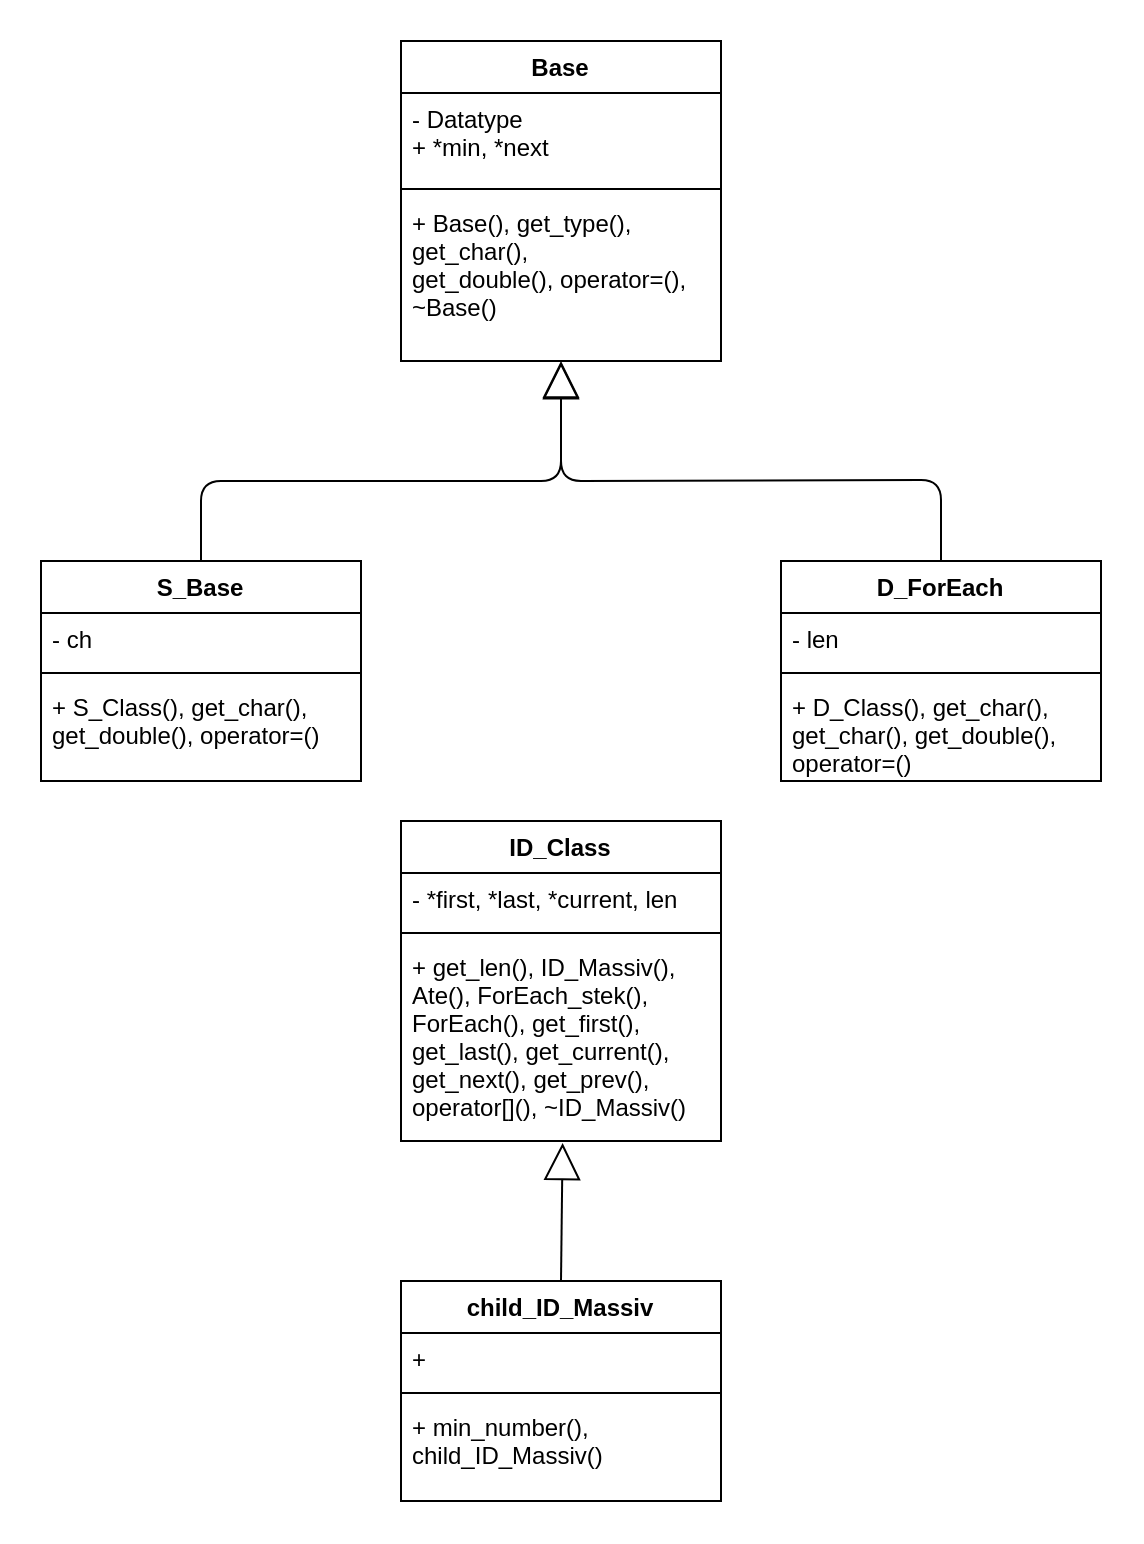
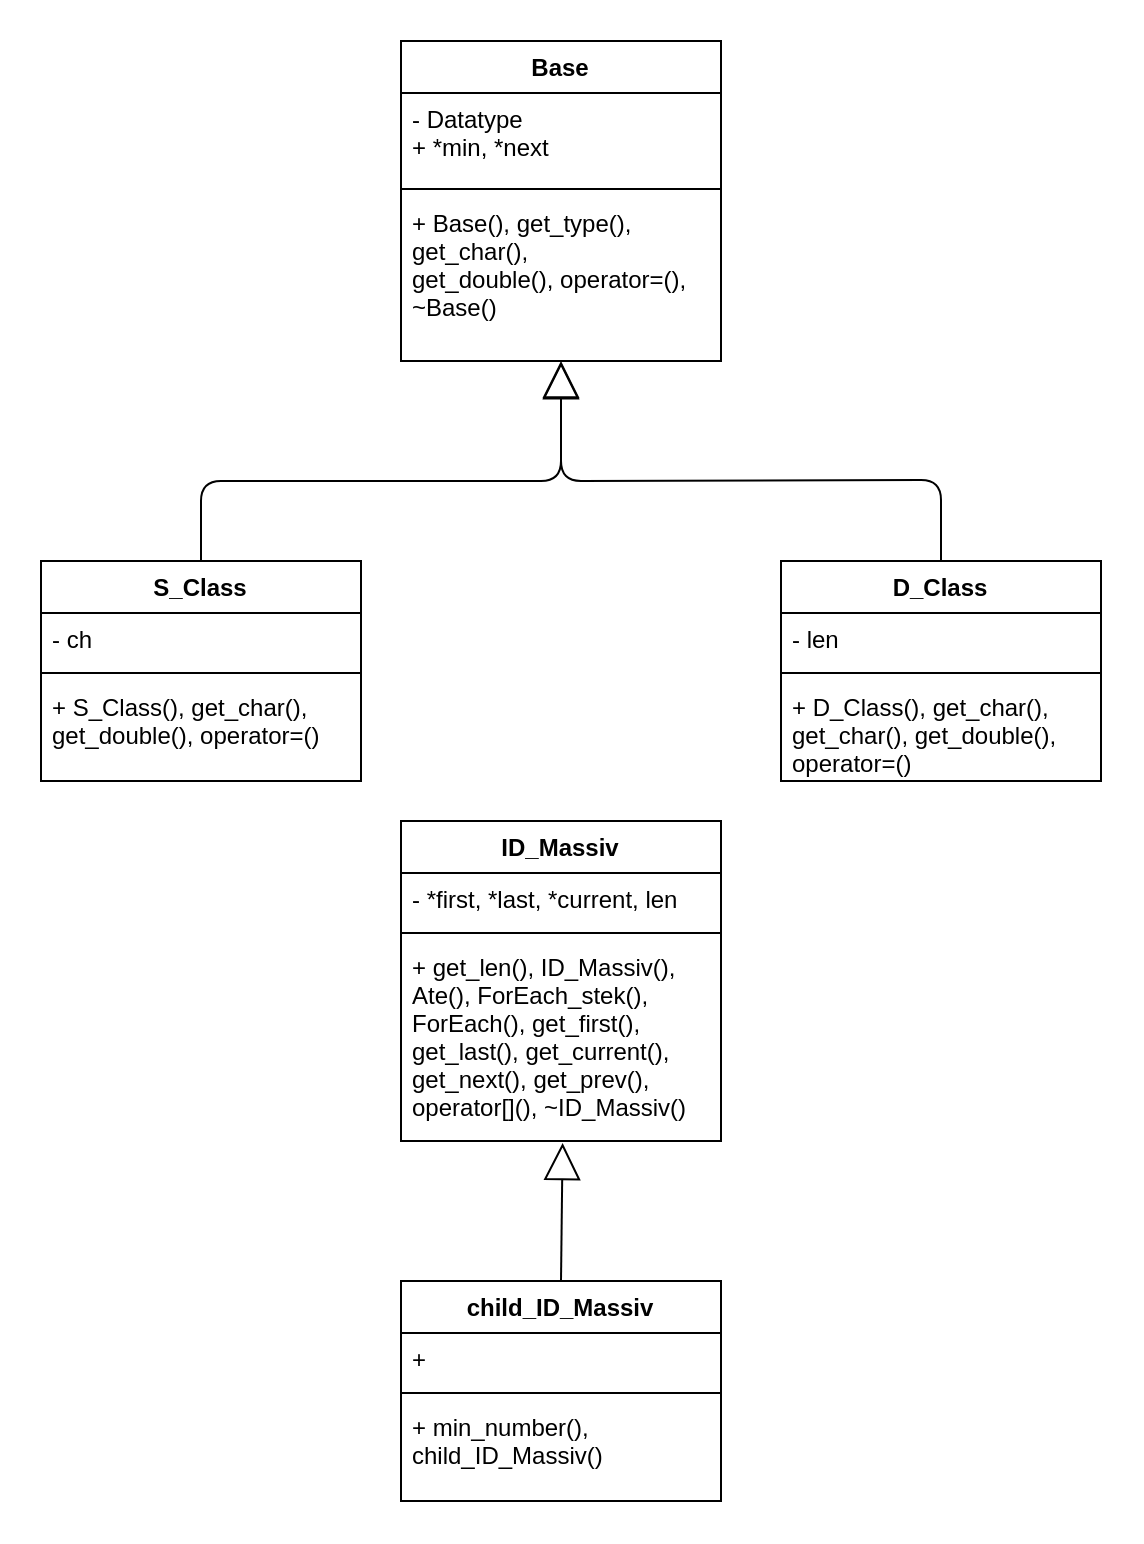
node "S_Base": label "S_Base" -> "S_Class"
node "D_ForEach": label "D_ForEach" -> "D_Class"
node "ID_Class": label "ID_Class" -> "ID_Massiv"
